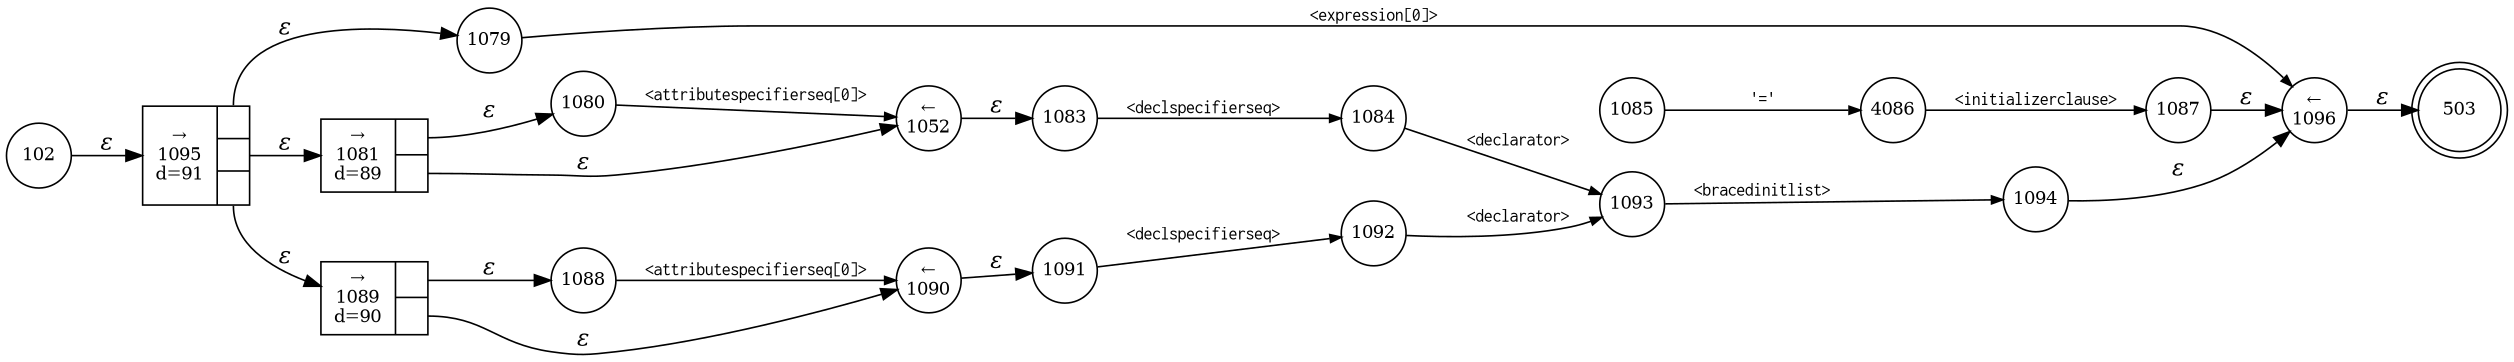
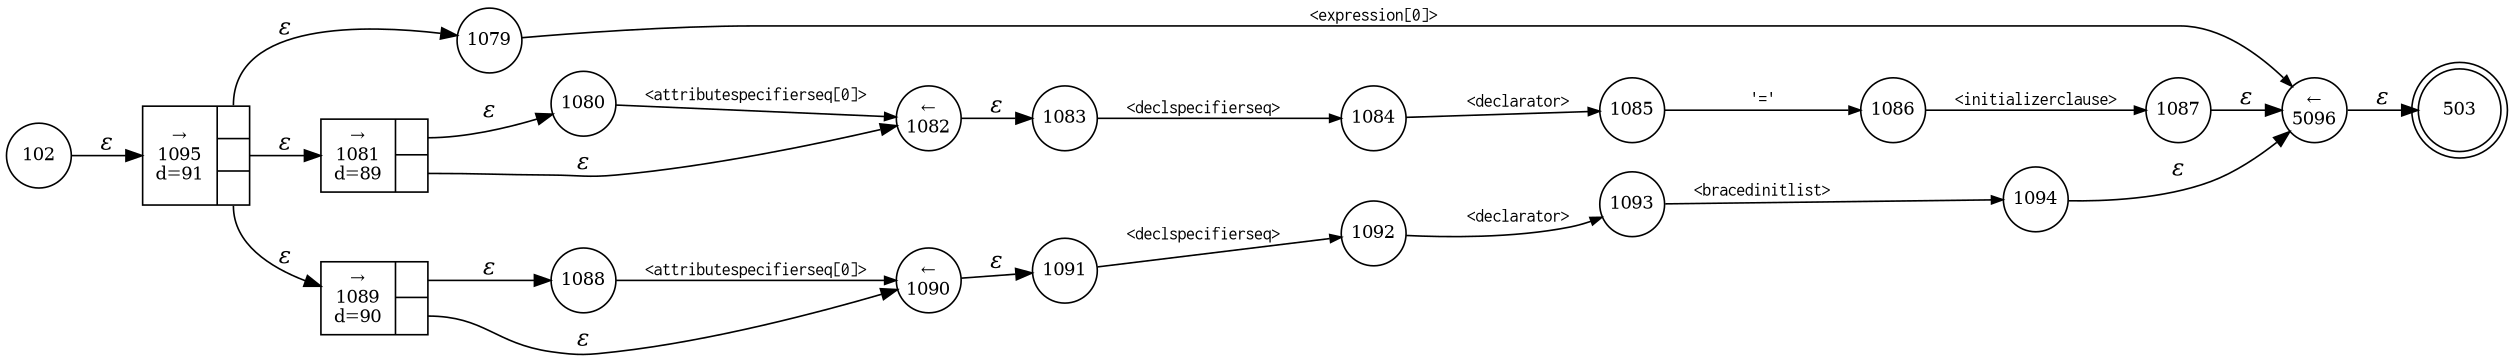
node "4086": label "4086" -> "1086"
node "← 1096": label "← 1096" -> "← 5096"
node "← 1052": label "← 1052" -> "← 1082"
edge "1084" -> "1093": now "1084" -> "1085"
